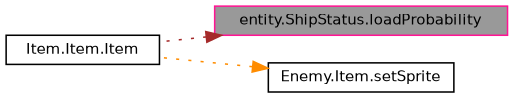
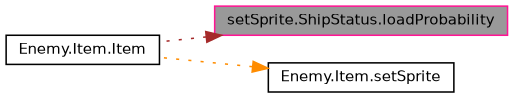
node "entity.ShipStatus.loadProbability": label "entity.ShipStatus.loadProbability" -> "setSprite.ShipStatus.loadProbability"
node "Item.Item.Item": label "Item.Item.Item" -> "Enemy.Item.Item"
